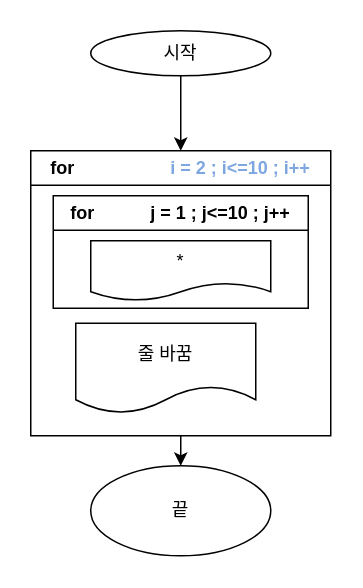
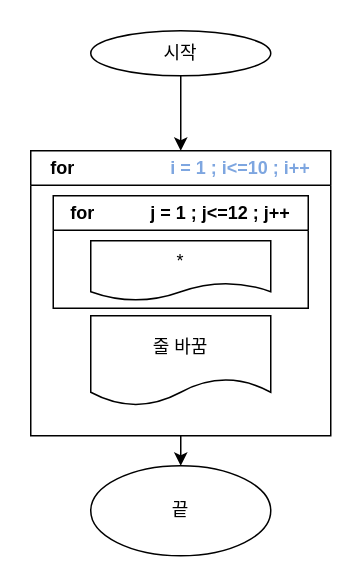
node "for i = 2 ; i<=10 ; i++": label "for i = 2 ; i<=10 ; i++" -> "for i = 1 ; i<=10 ; i++"
node "for j = 1 ; j<=10 ; j++": label "for j = 1 ; j<=10 ; j++" -> "for j = 1 ; j<=12 ; j++"
node "줄 바꿈": moved (166, 368) -> (181, 361)
